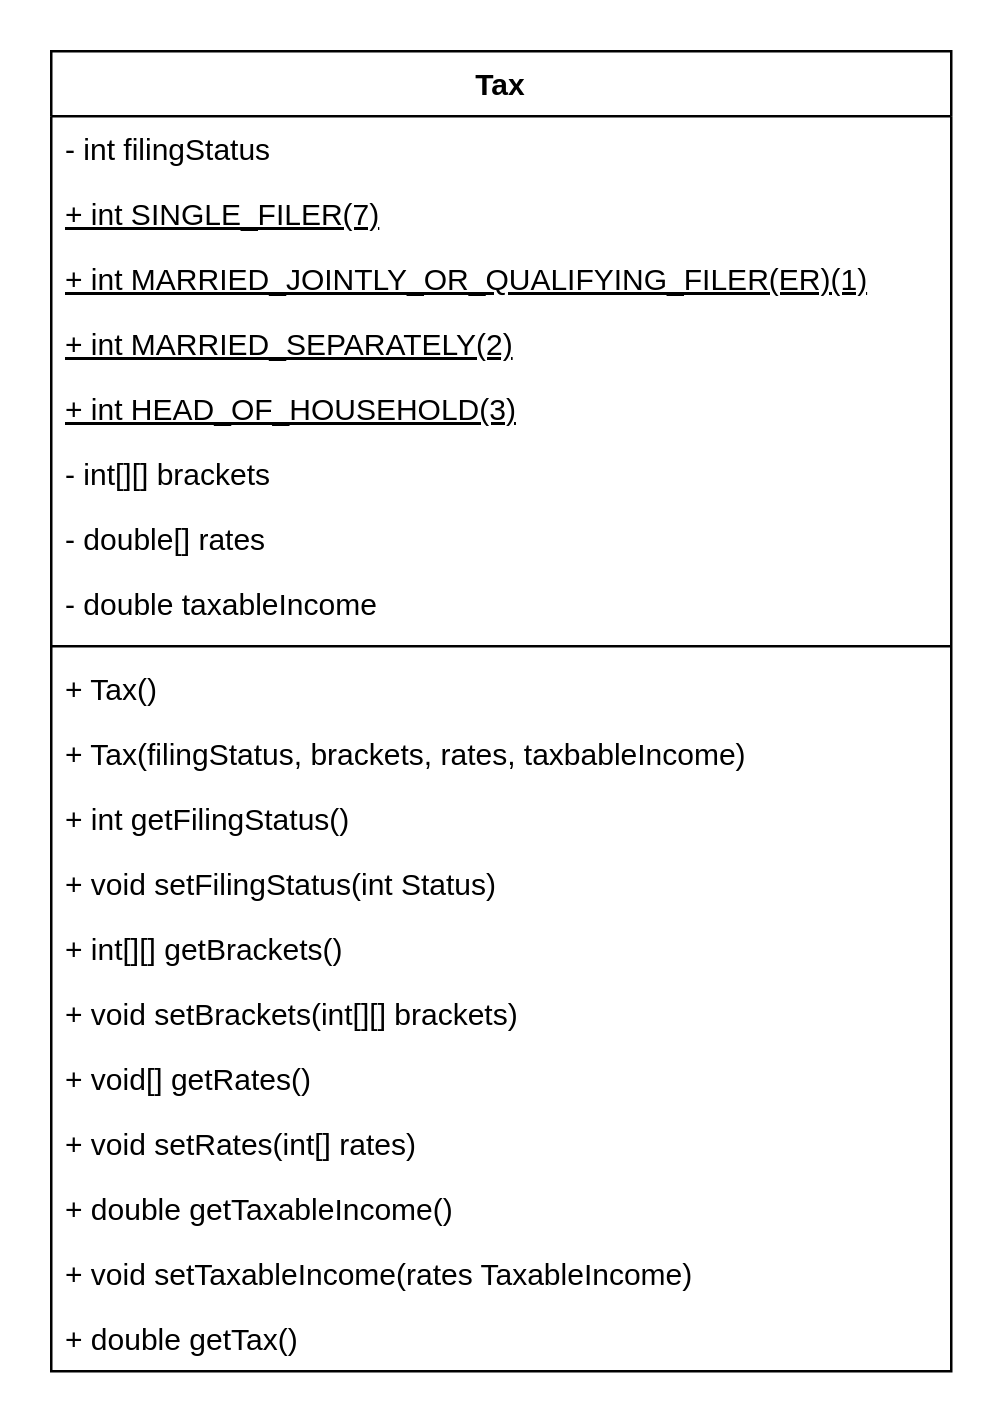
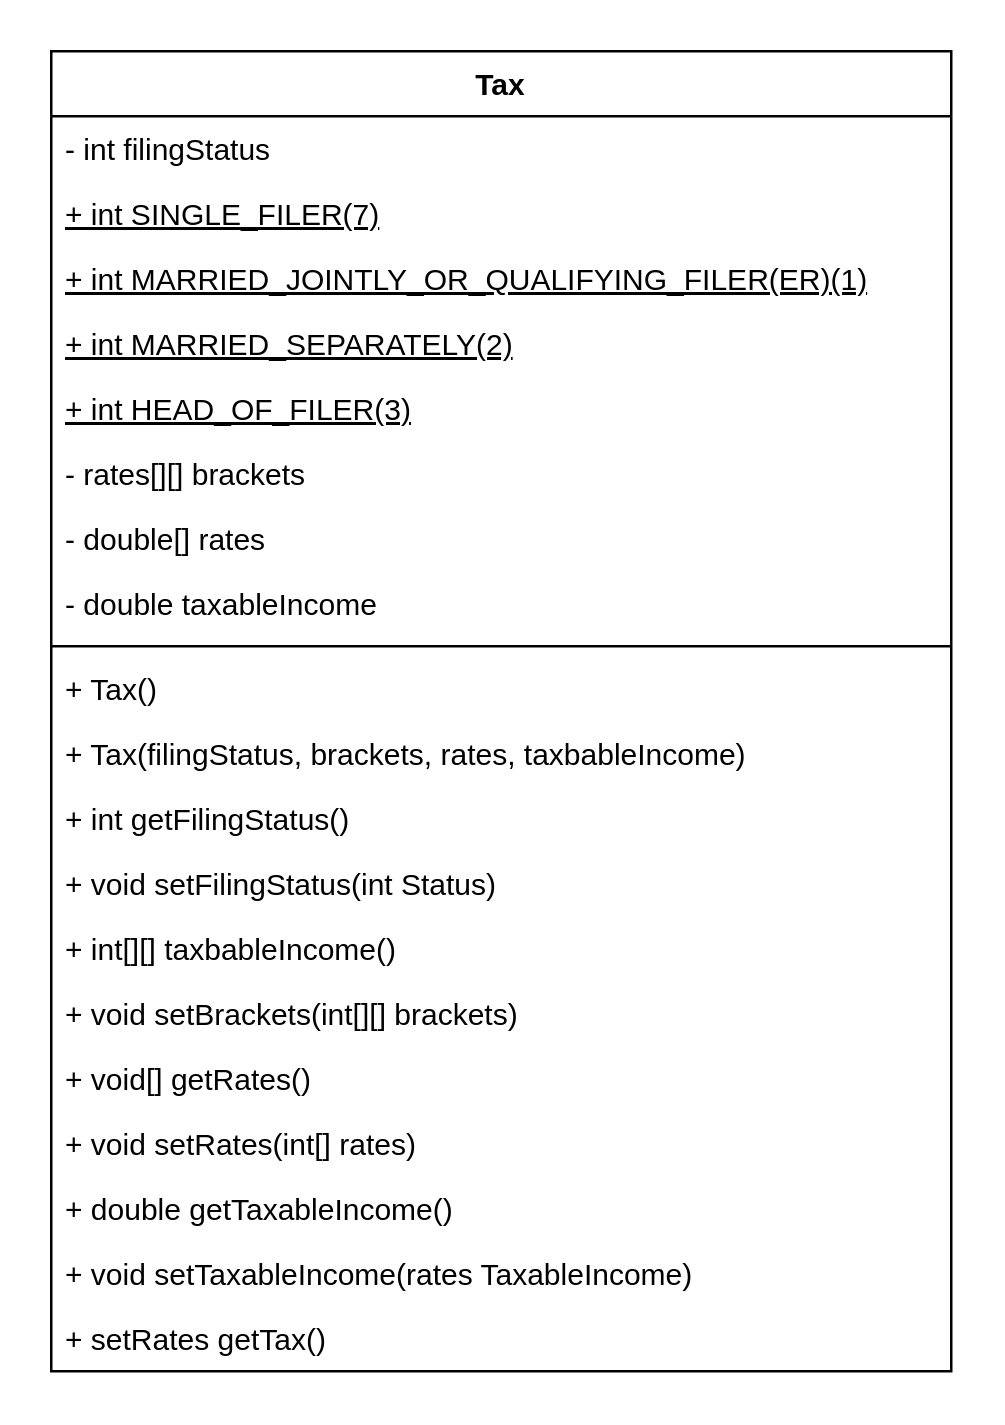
node "+ int HEAD_OF_HOUSEHOLD(3)": label "+ int HEAD_OF_HOUSEHOLD(3)" -> "+ int HEAD_OF_FILER(3)"
node "- int[][] brackets": label "- int[][] brackets" -> "- rates[][] brackets"
node "+ int[][] getBrackets()": label "+ int[][] getBrackets()" -> "+ int[][] taxbableIncome()"
node "+ double getTax()": label "+ double getTax()" -> "+ setRates getTax()"
